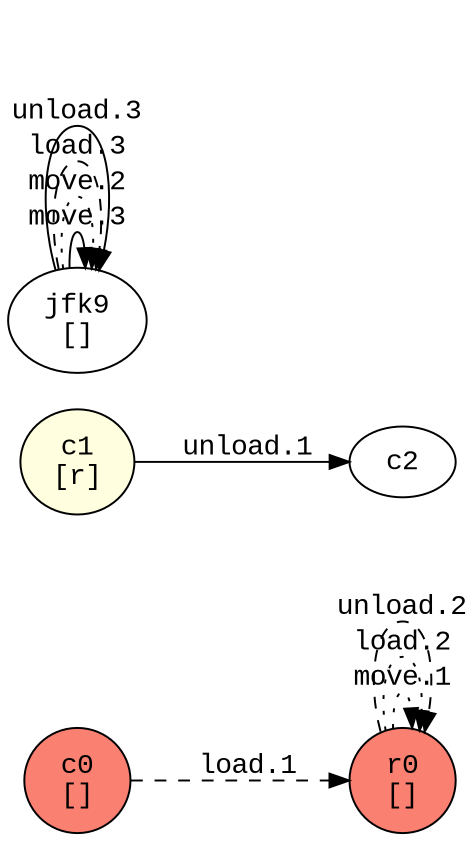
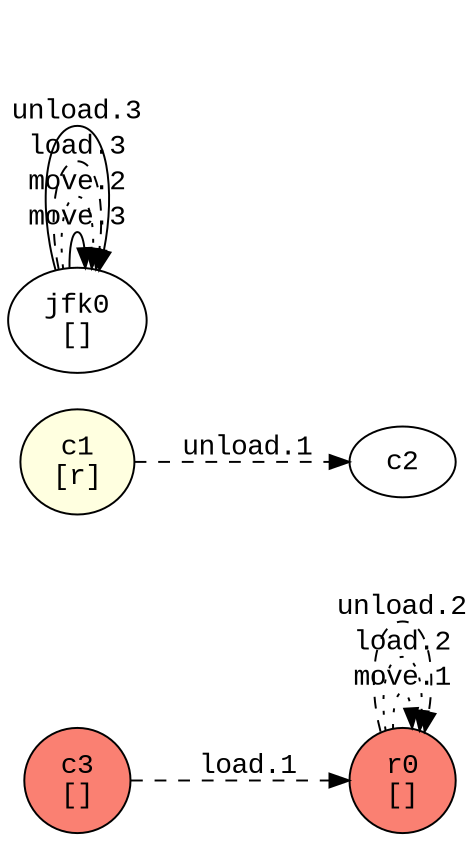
node "jfk9 []": label "jfk9 []" -> "jfk0 []"
edge "c1 [r]" -> "c2": style solid -> dashed
node "c0 []": label "c0 []" -> "c3 []"
